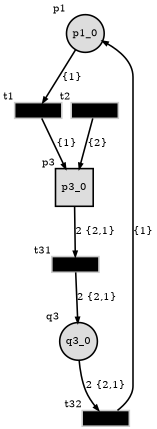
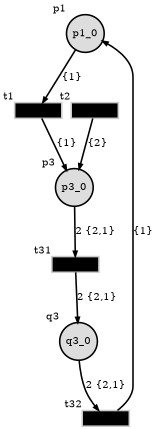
node "p3_0 p3": shape box -> circle
